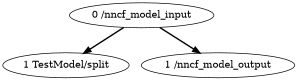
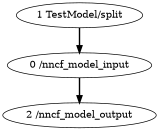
edge "0 /nncf_model_input" -> "1 TestModel/split": reversed
node "1 /nncf_model_output": label "1 /nncf_model_output" -> "2 /nncf_model_output"
